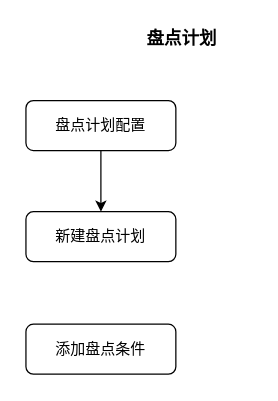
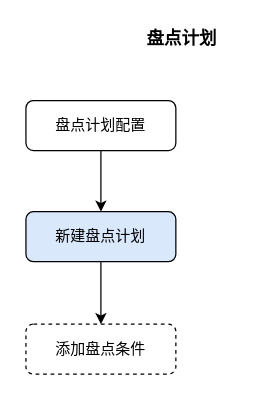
node "新建盘点计划": fillcolor #ffffff -> #dae8fc
edge "新建盘点计划" -> "添加盘点条件": added
node "添加盘点条件": style solid -> dashed
